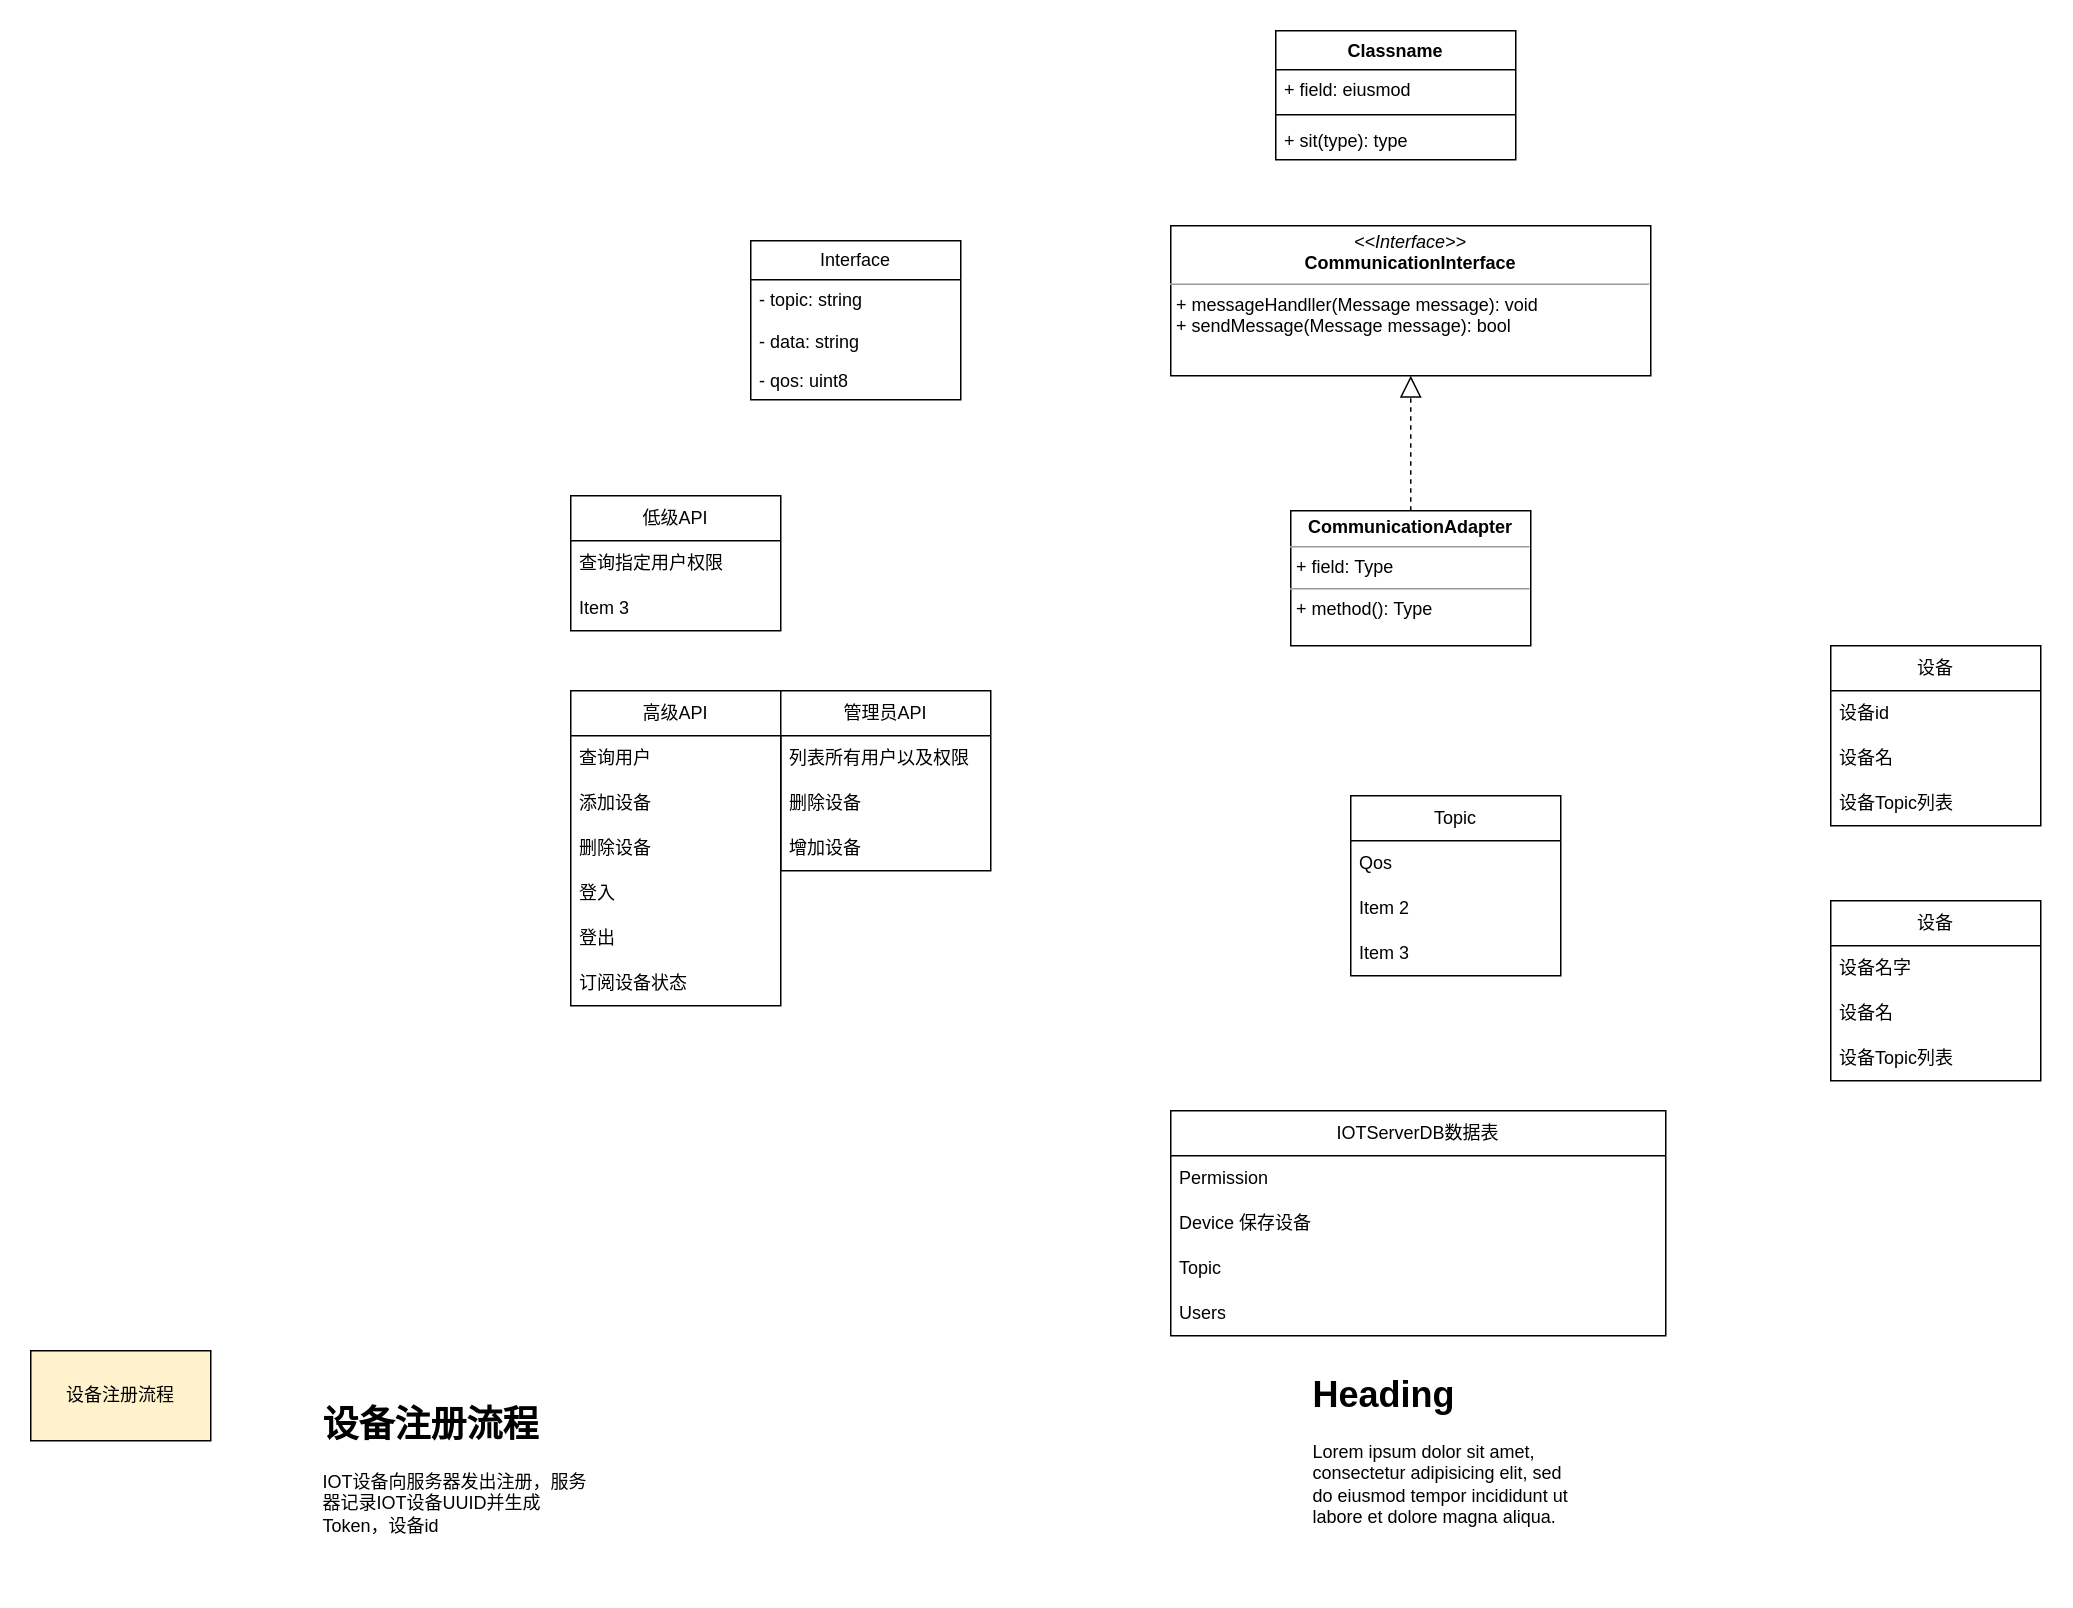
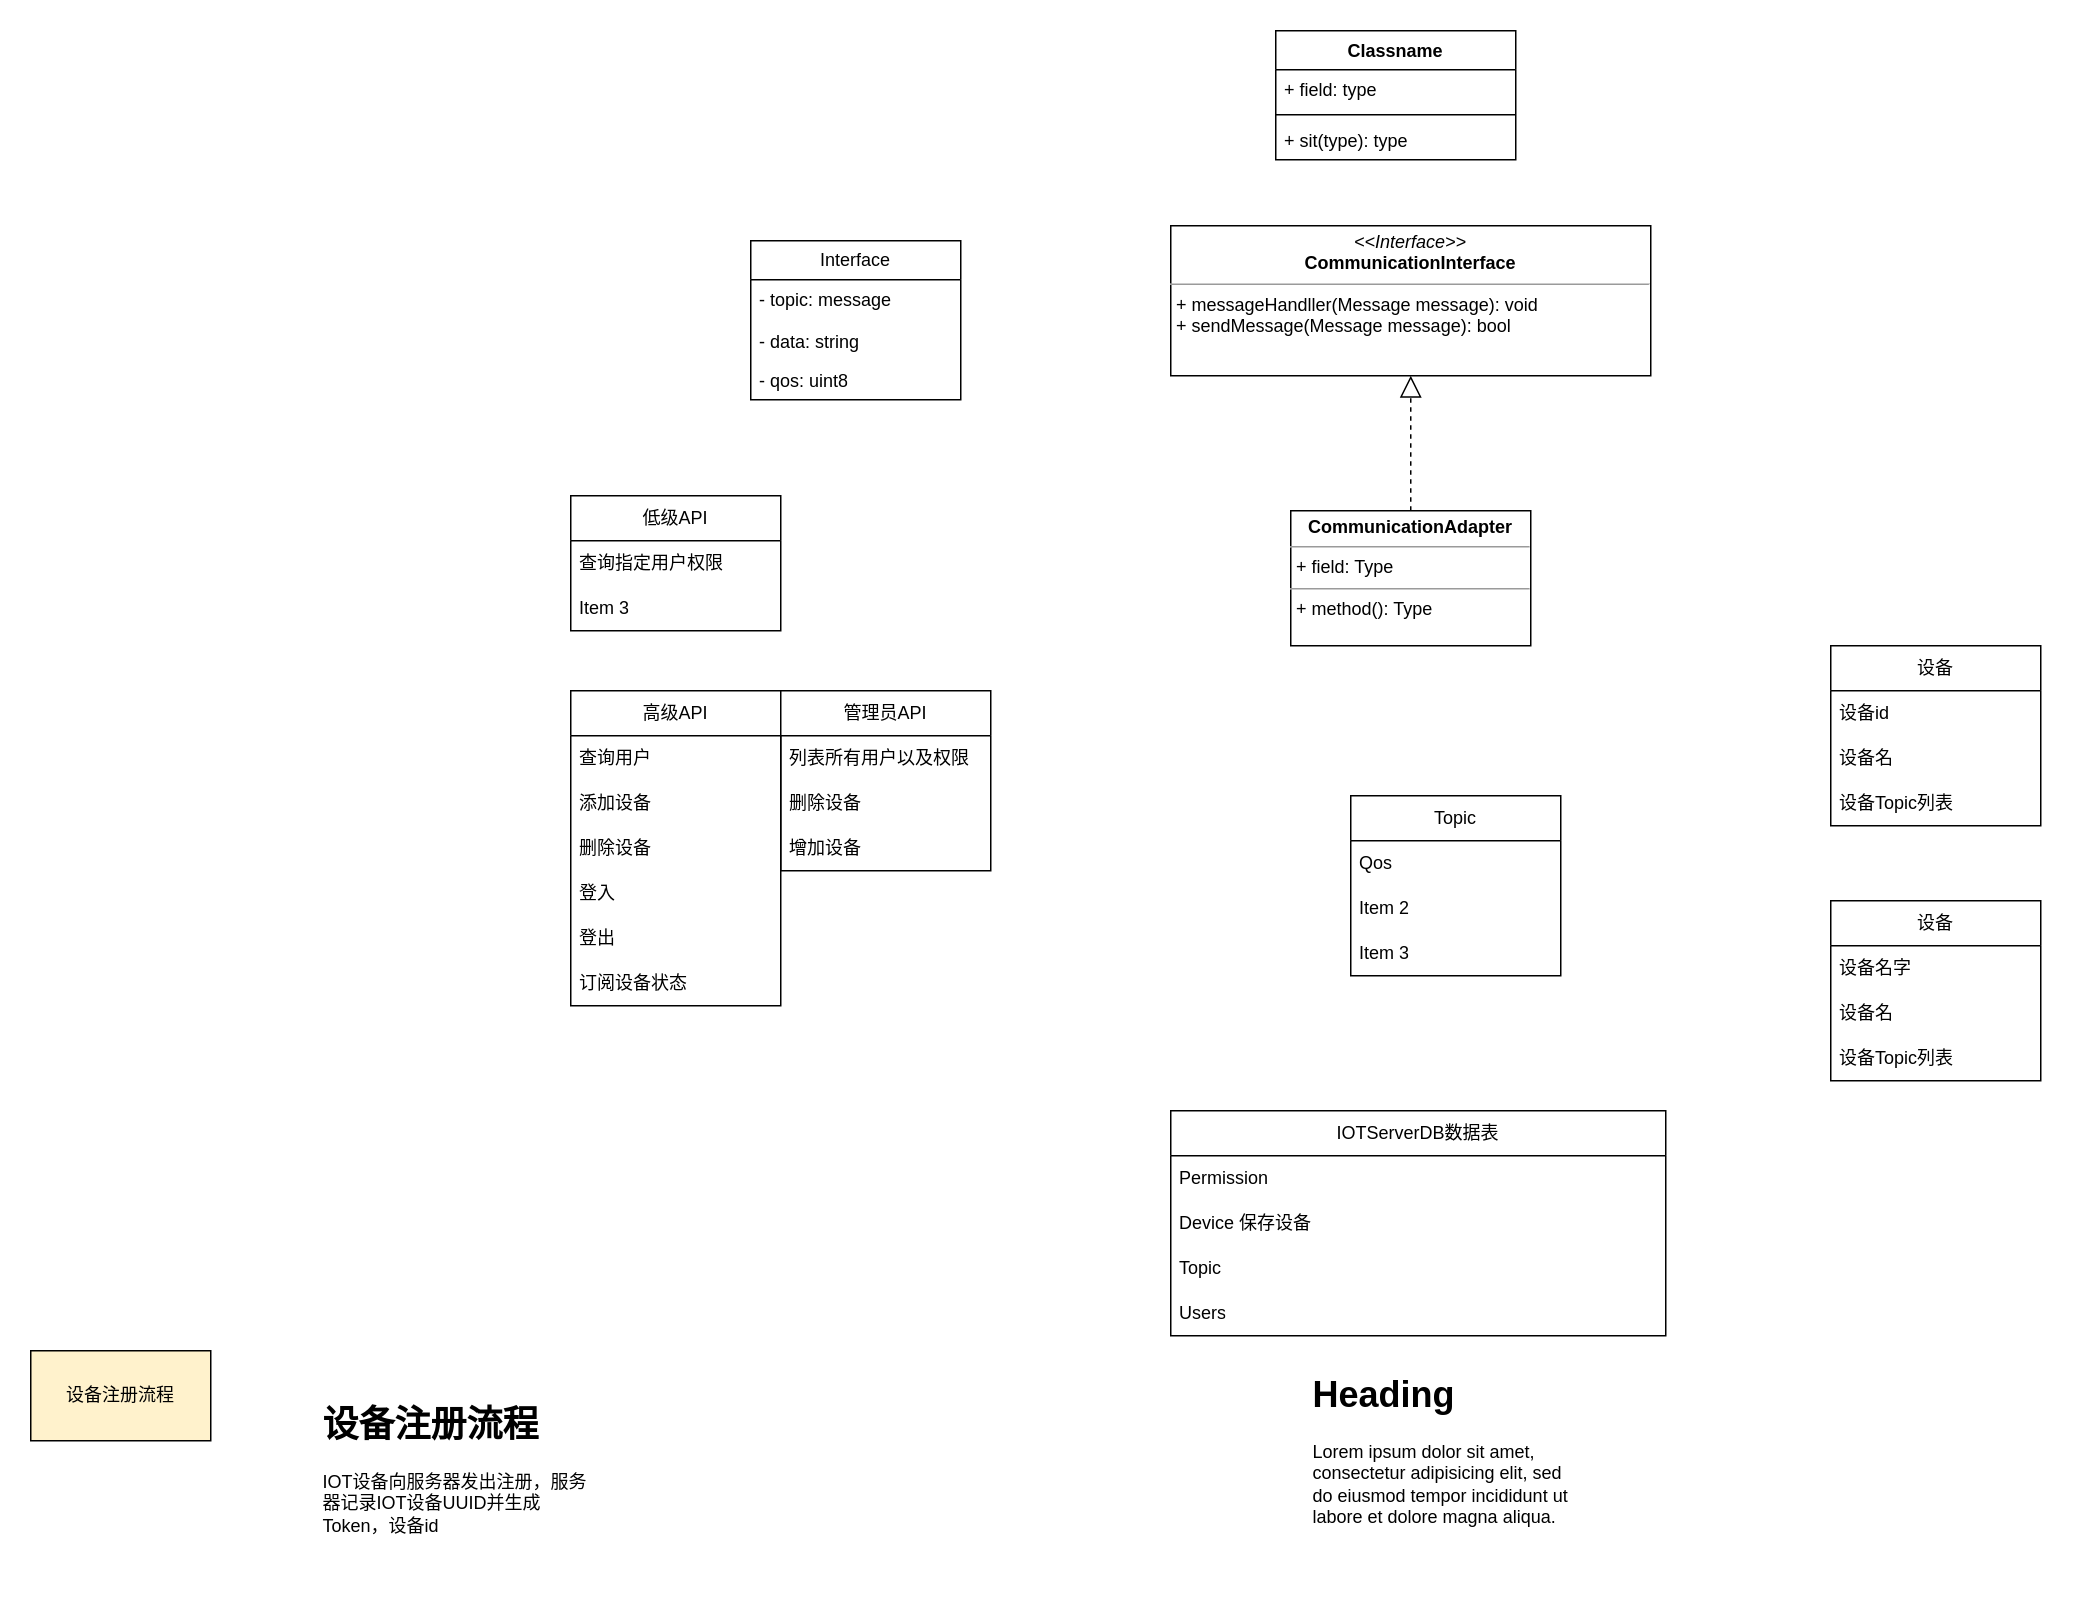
node "+ field: eiusmod": label "+ field: eiusmod" -> "+ field: type"
node "- topic: string": label "- topic: string" -> "- topic: message"
